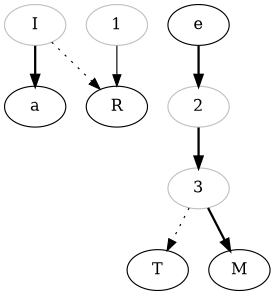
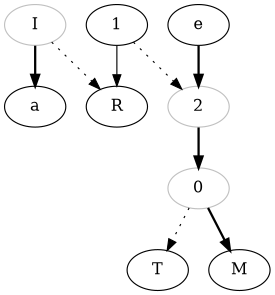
node "1": color grey -> black
edge "1" -> "2": added
node "3": label "3" -> "0"
